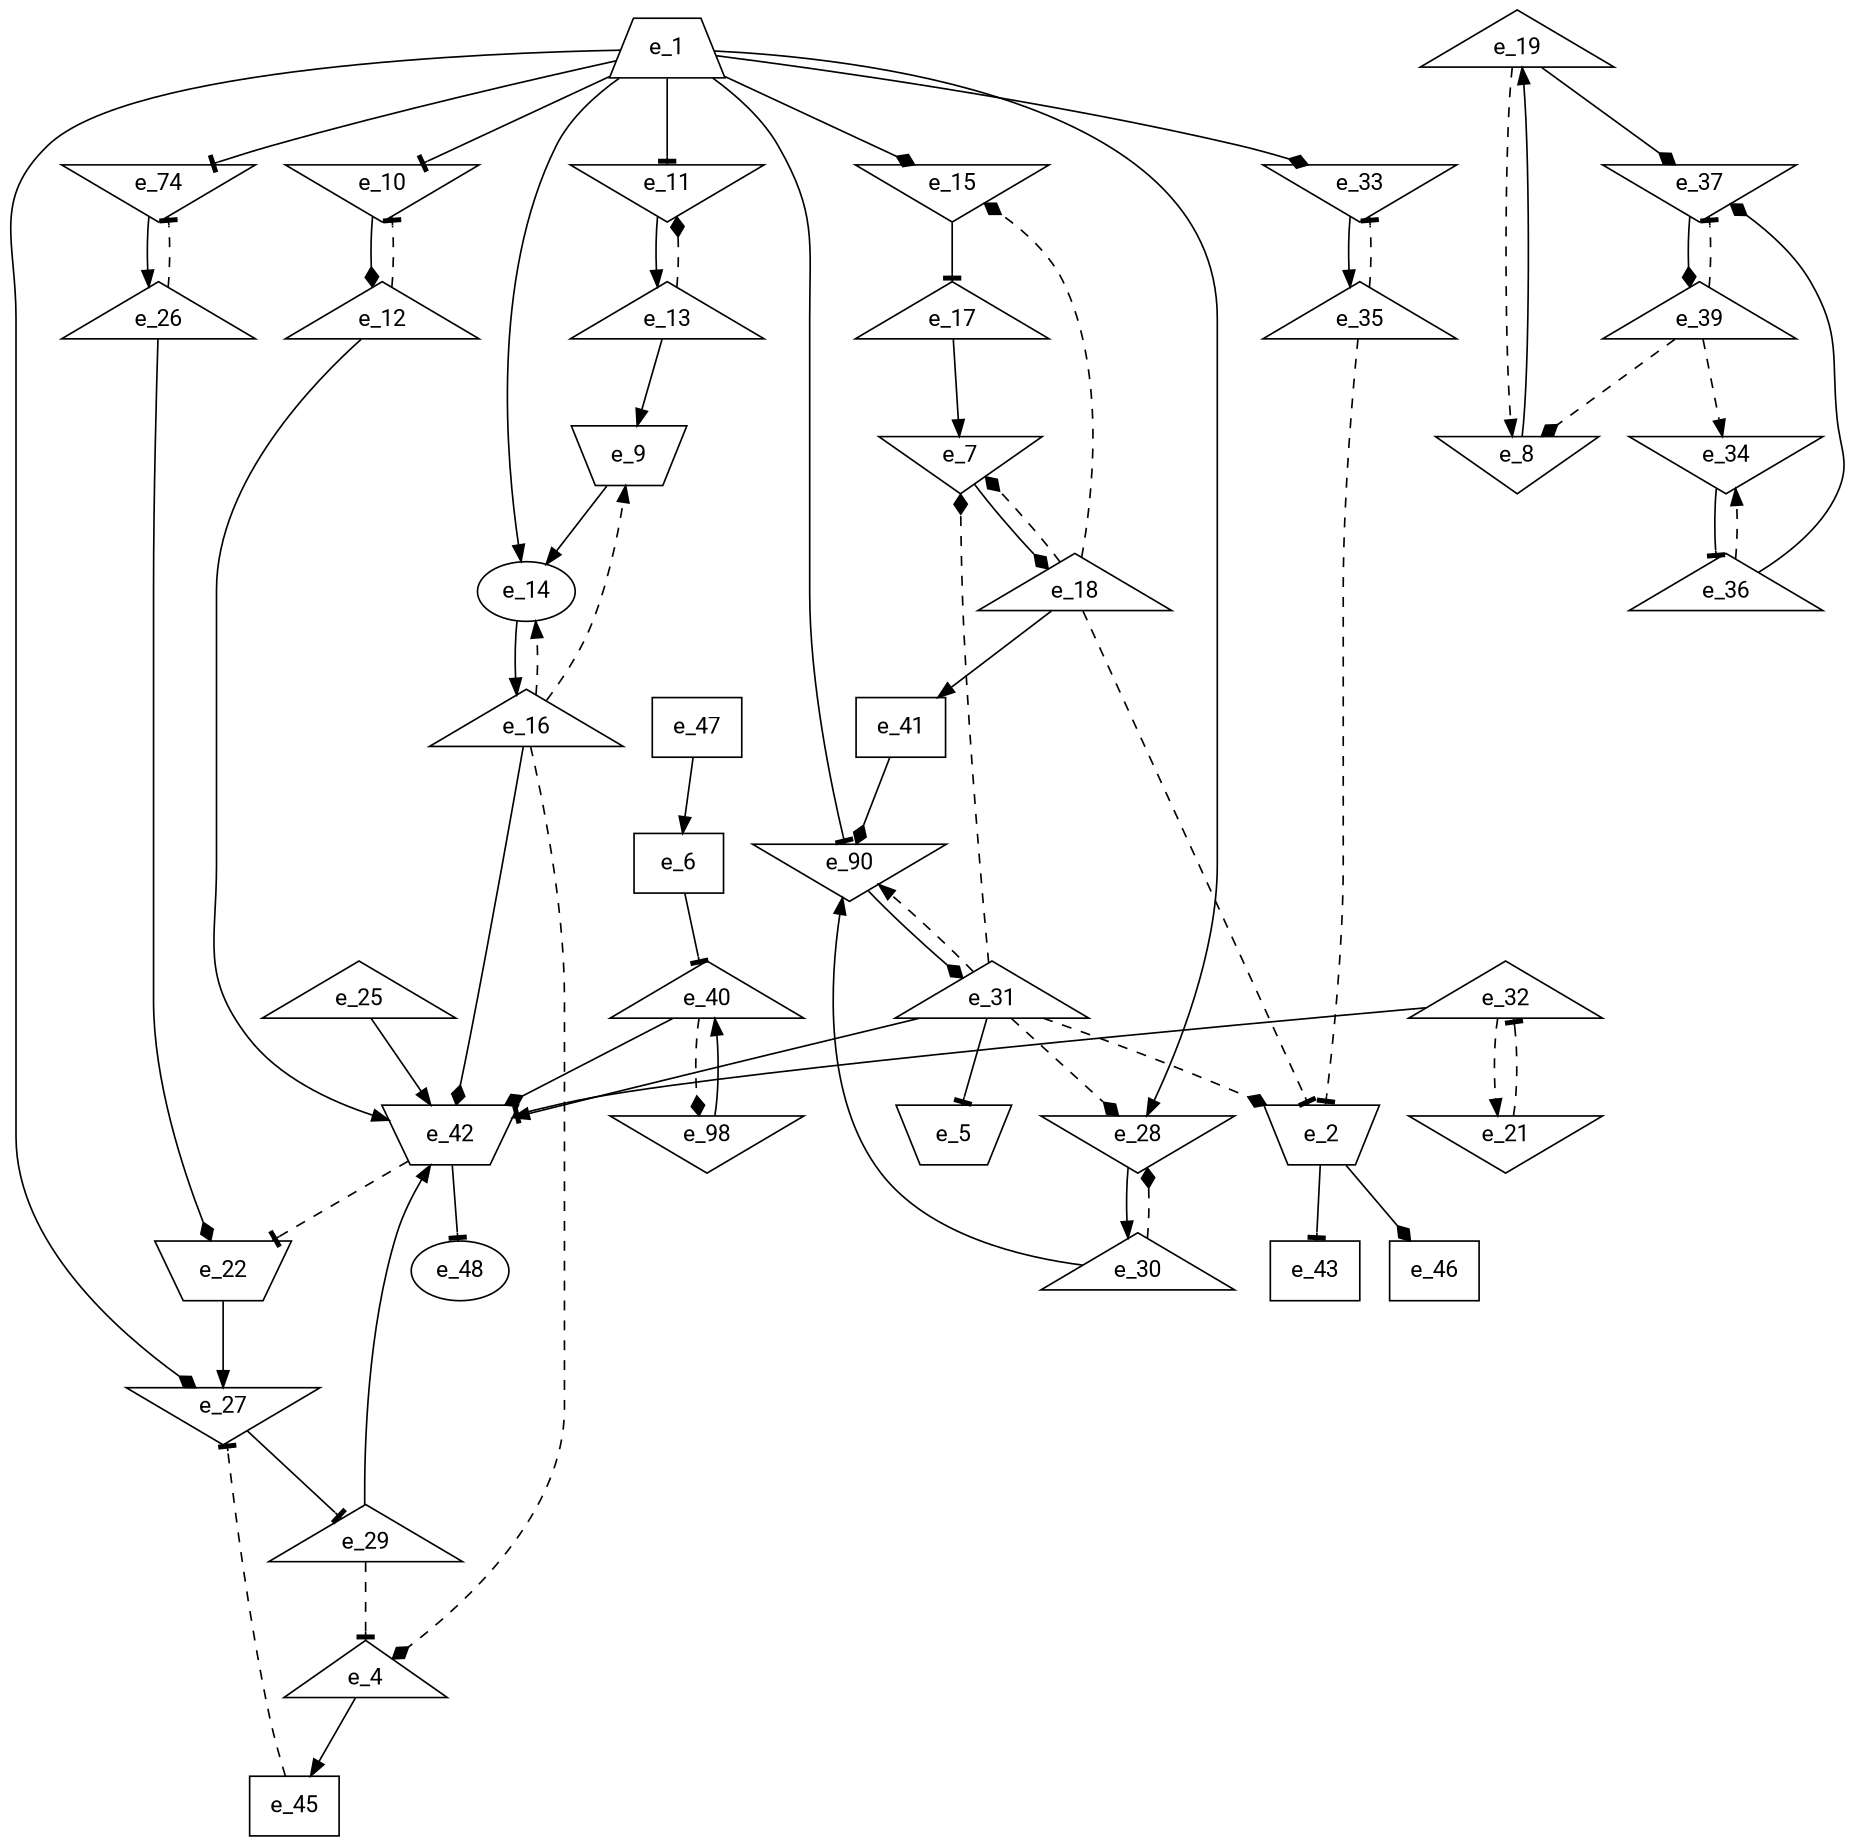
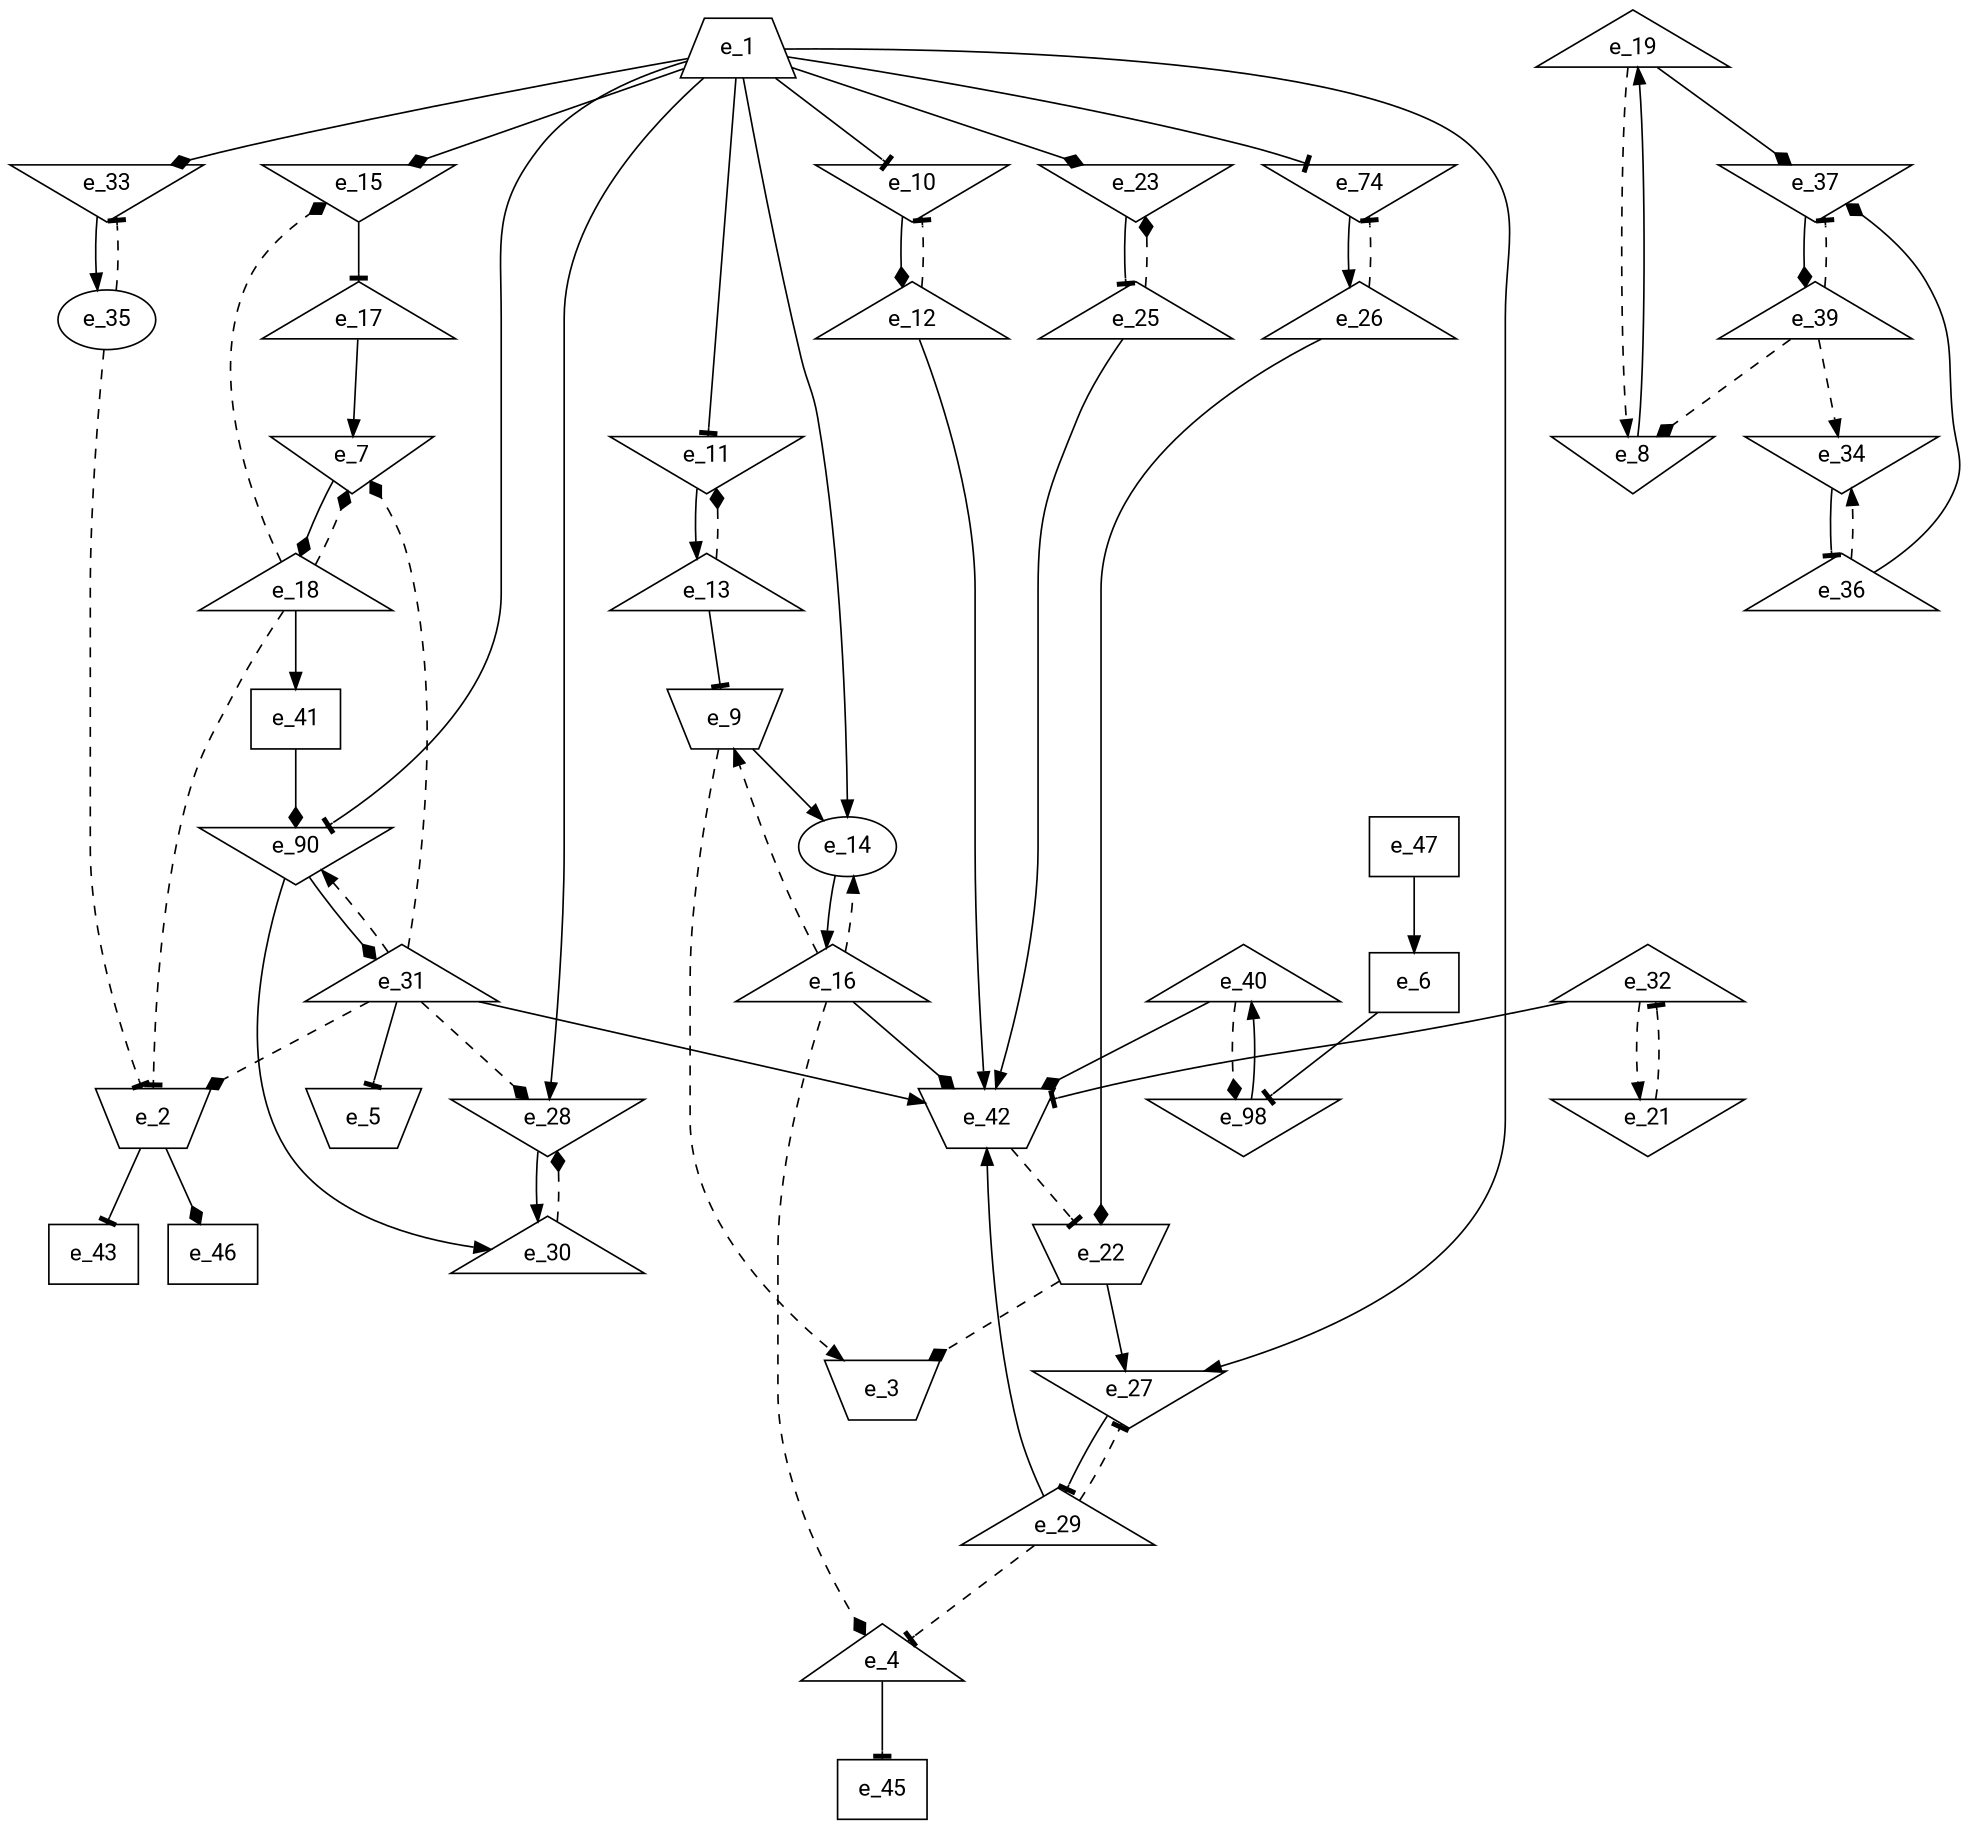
node "e_23": added
node "e_35": shape triangle -> ellipse
edge "e_13" -> "e_9": arrowhead normal -> tee
edge "e_1" -> "e_27": arrowhead diamond -> normal
edge "e_6" -> "e_40": now "e_6" -> "e_98"
edge "e_30" -> "e_90": reversed
node "e_48": removed
node "e_3": added
edge "e_45" -> "e_27": now "e_29" -> "e_27"
edge "e_4" -> "e_45": arrowhead normal -> tee
